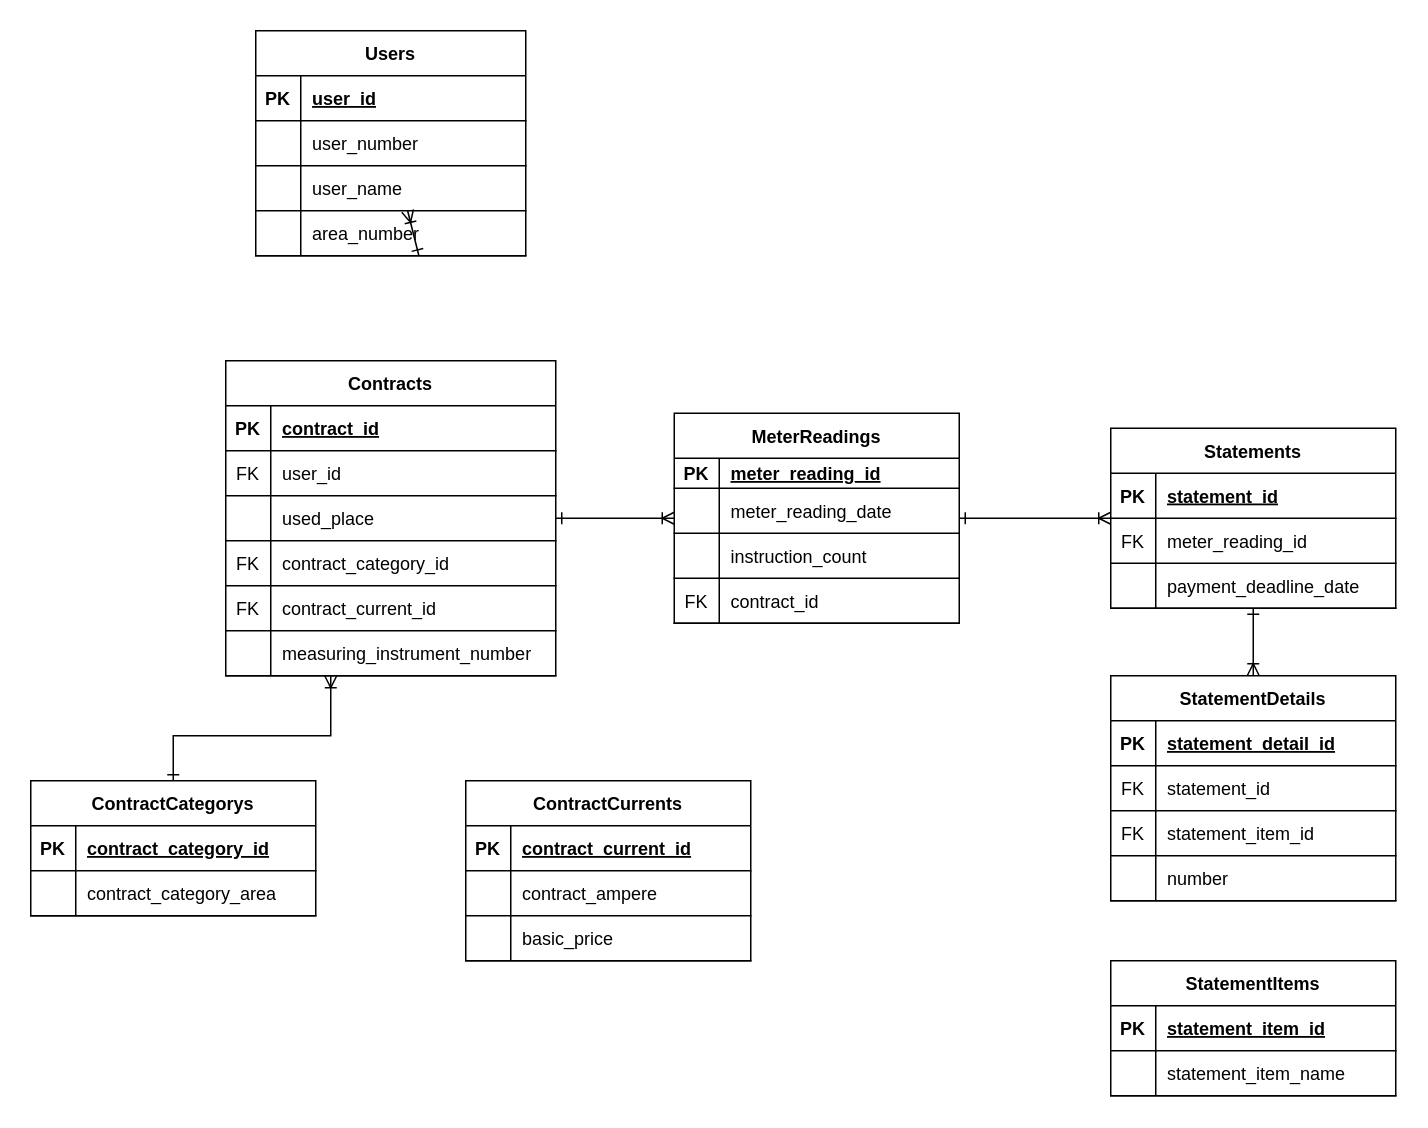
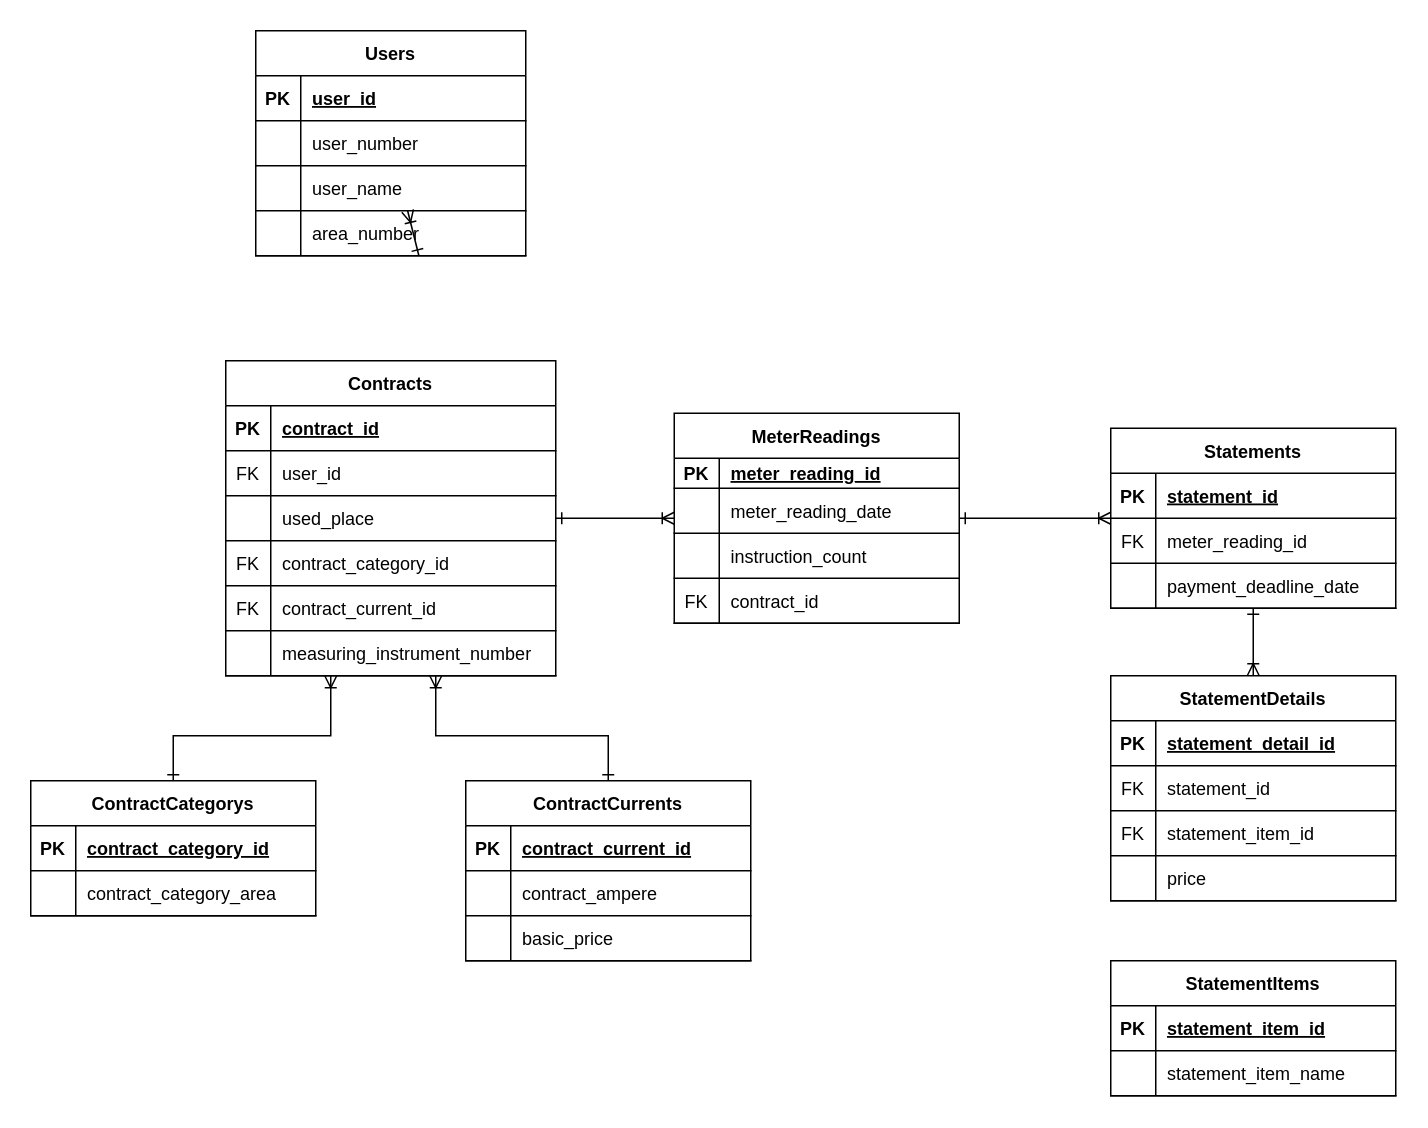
edge "Contracts" -- "ContractCurrents": added
node "number": label "number" -> "price"
